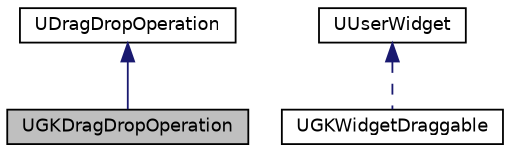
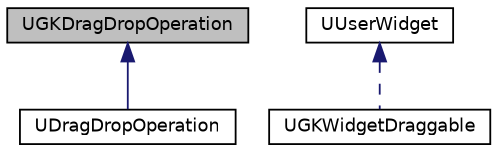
edge "UGKDragDropOperation" -> "UDragDropOperation": reversed
